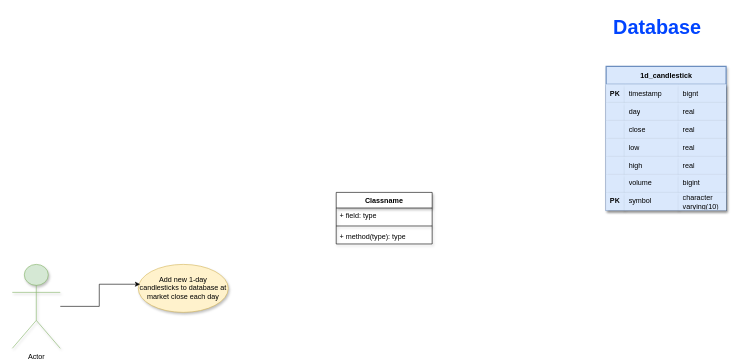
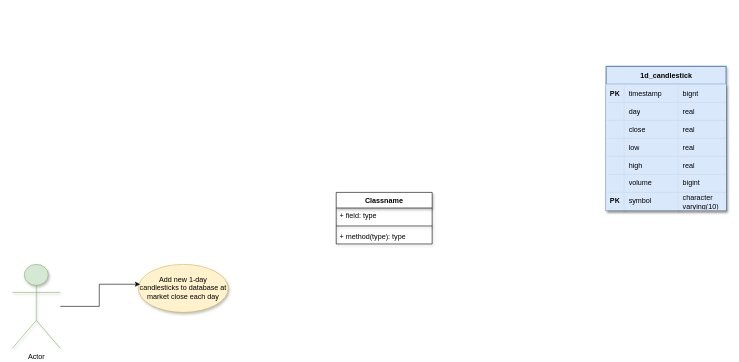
node "Database": removed
